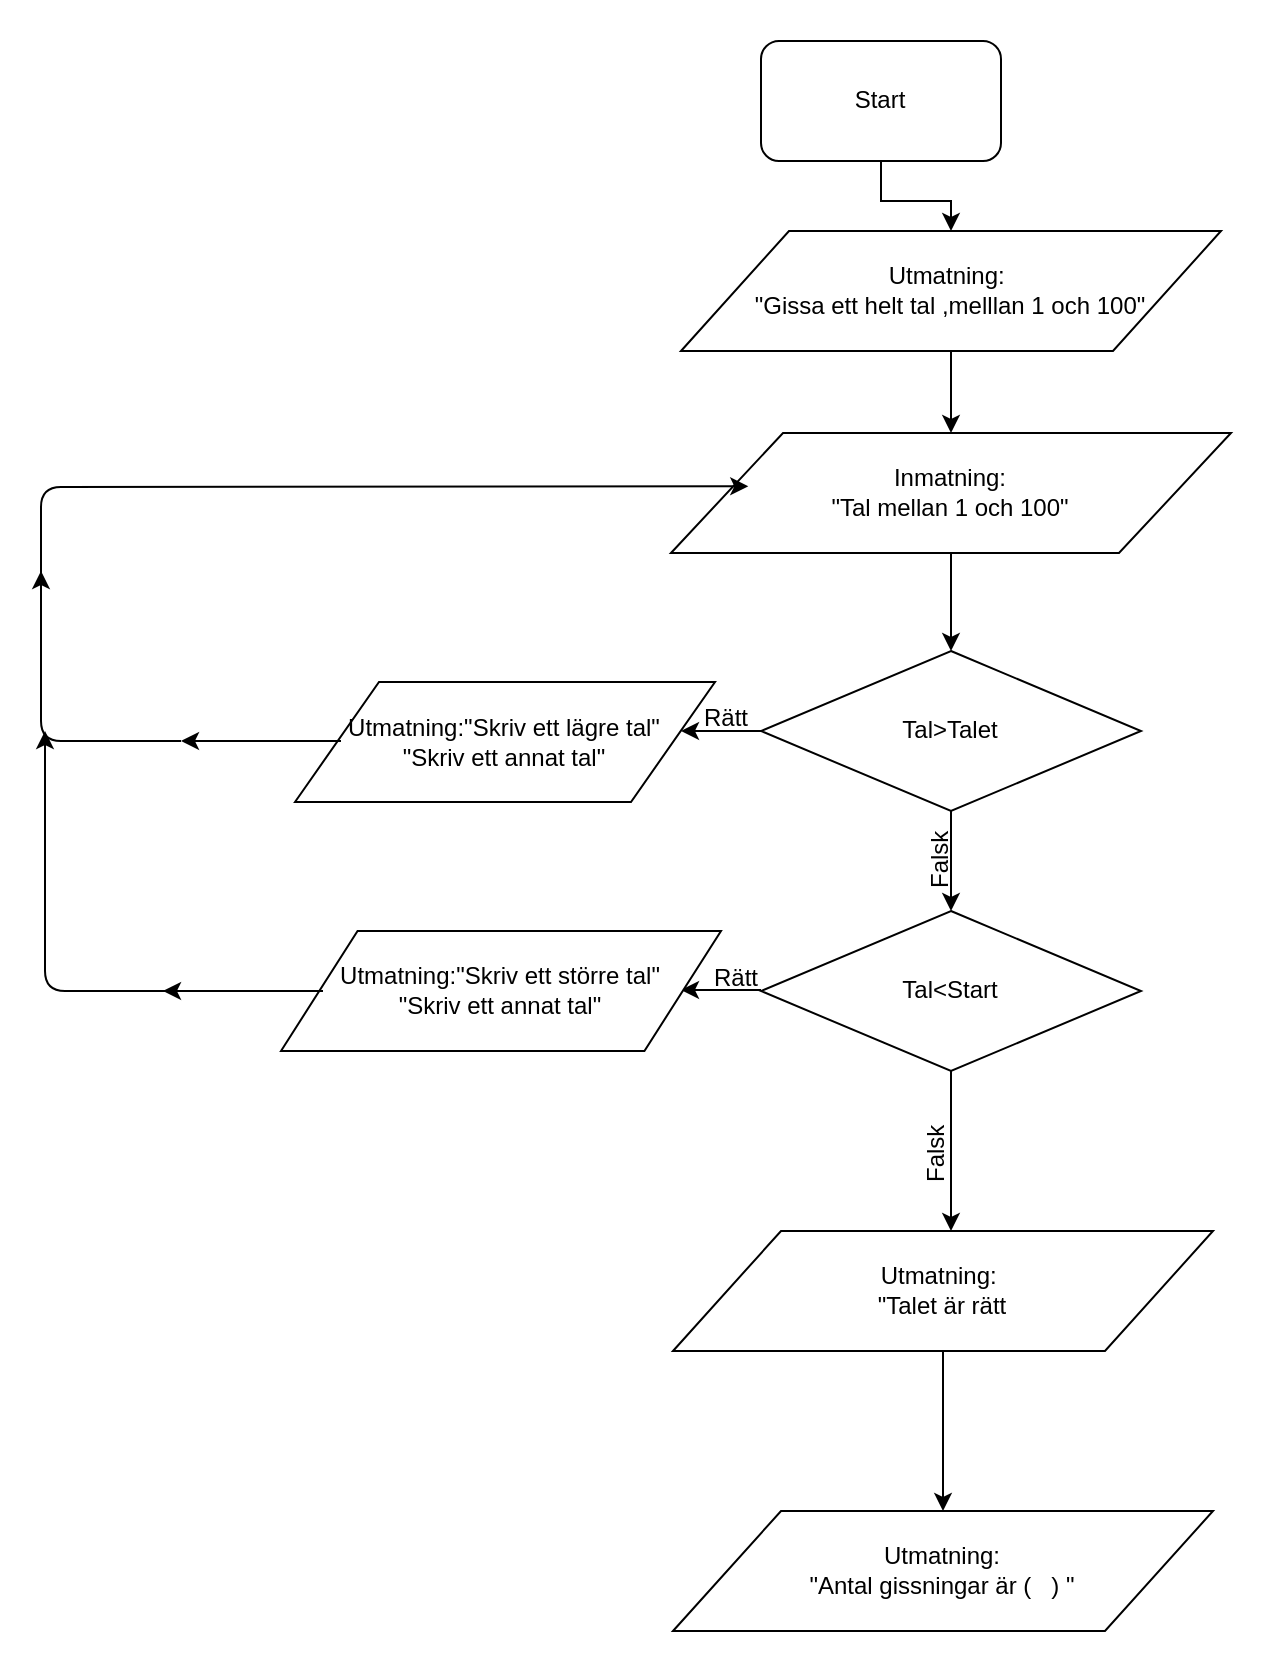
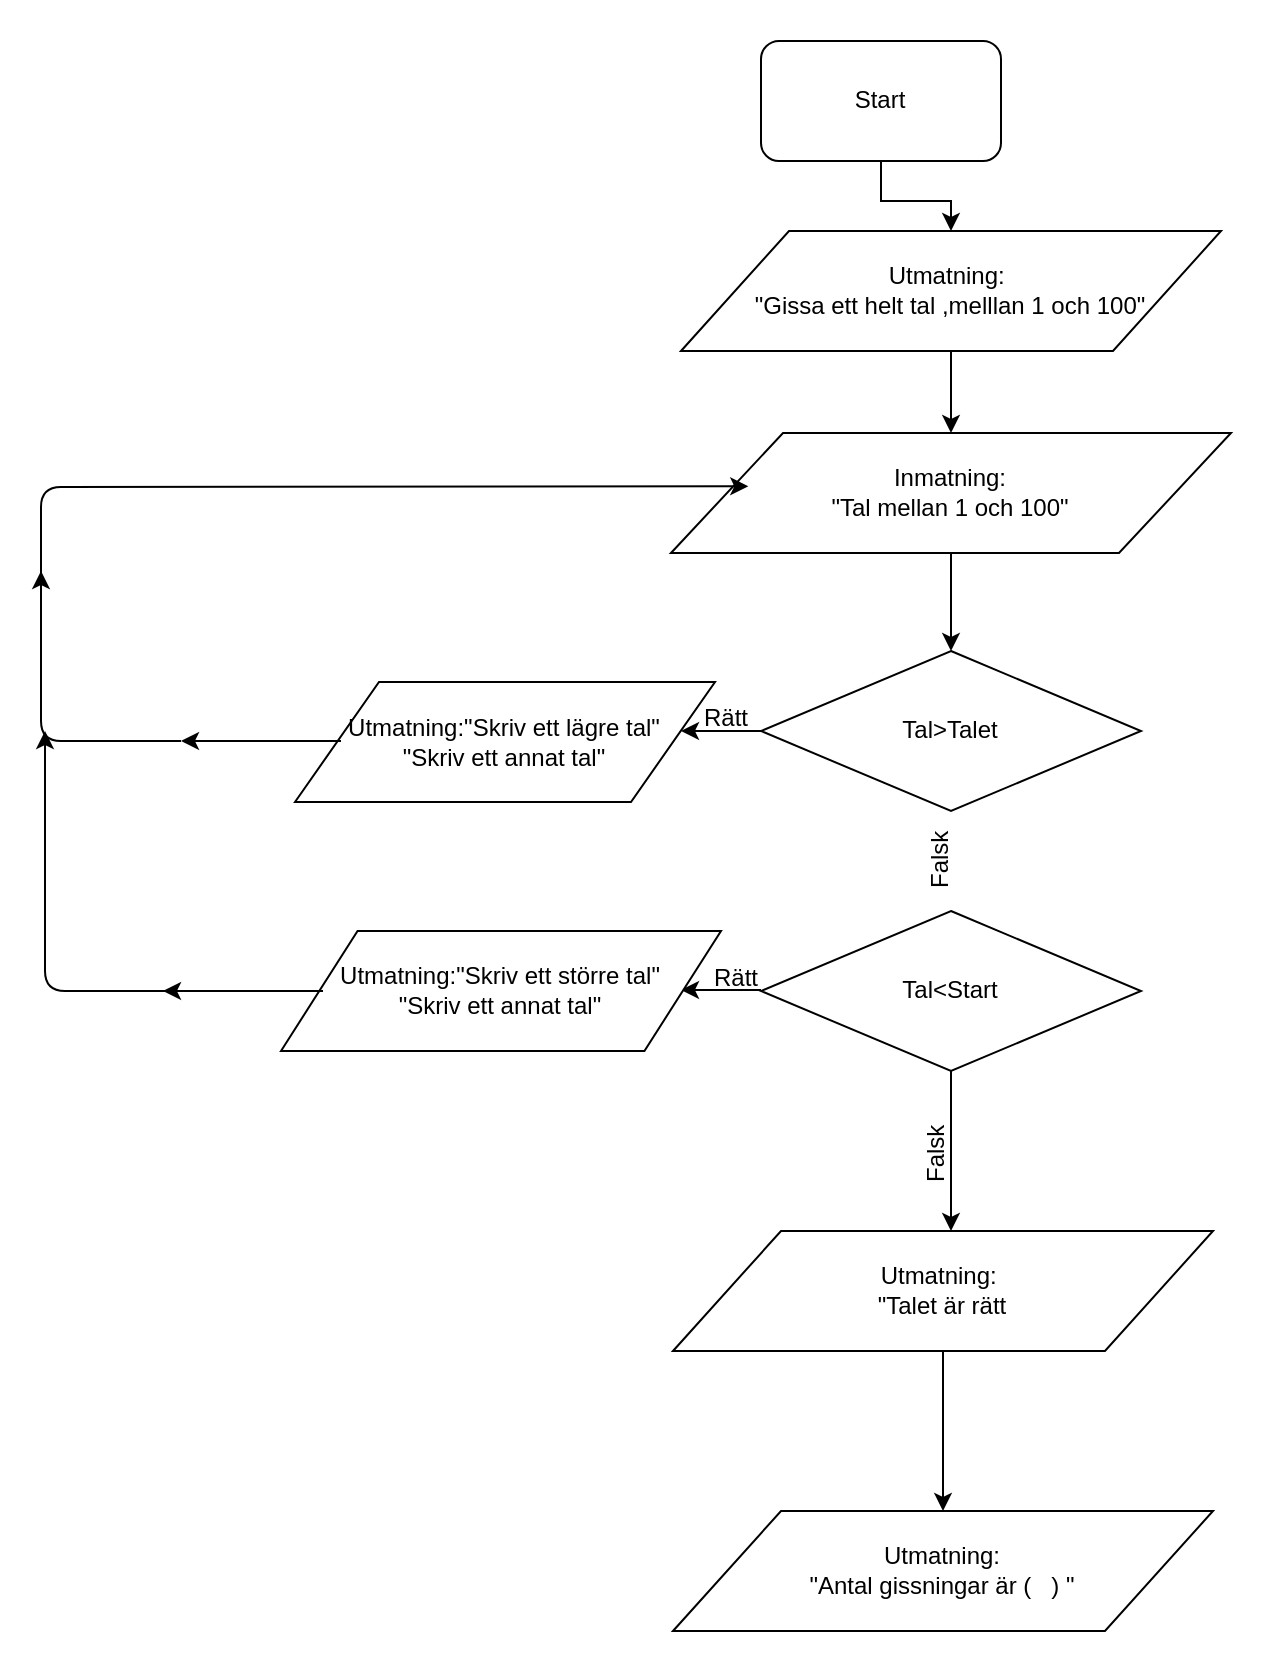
edge "Tal>Talet" -> "Tal<Start": removed
